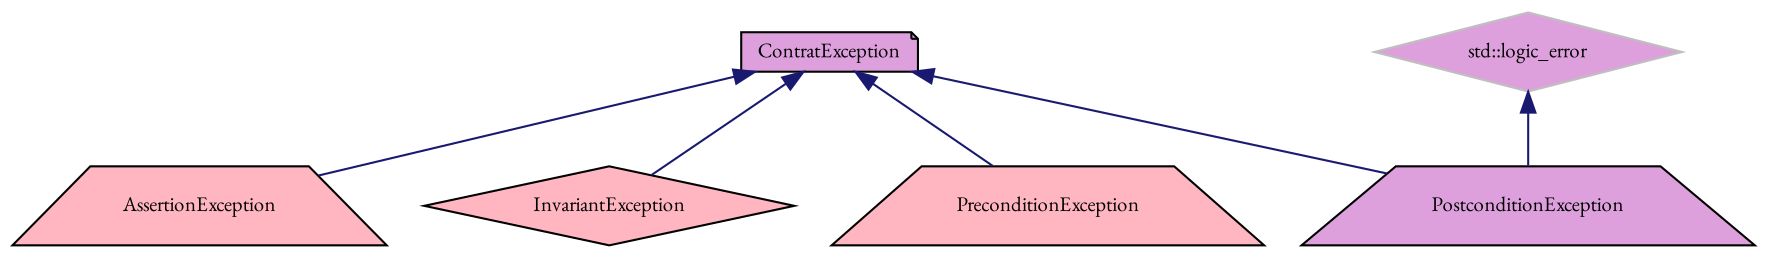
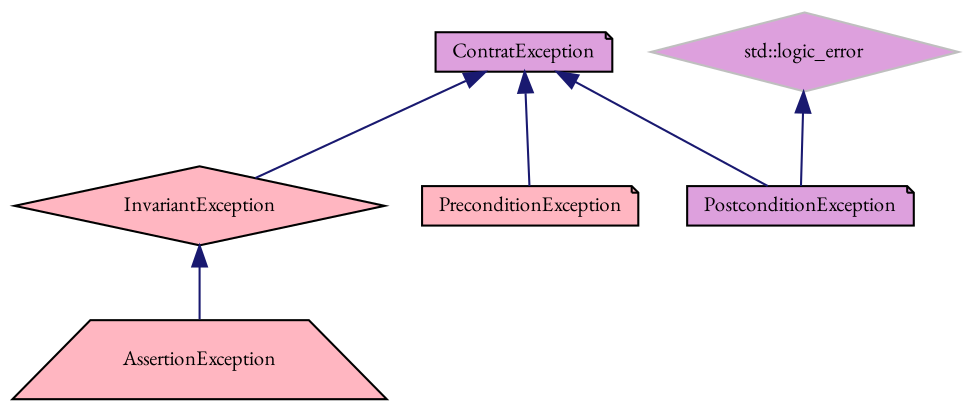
edge "AssertionException" -> "ContratException": now "AssertionException" -> "InvariantException"
node "PreconditionException": shape trapezium -> note
node "PostconditionException": shape trapezium -> note
